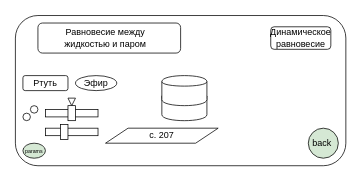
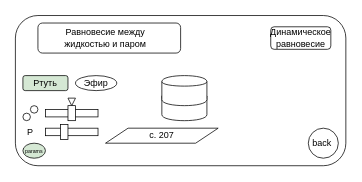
node "Ртуть": fillcolor #ffffff -> #d5e8d4
node "P": added
node "back": fillcolor #d5e8d4 -> #ffffff
